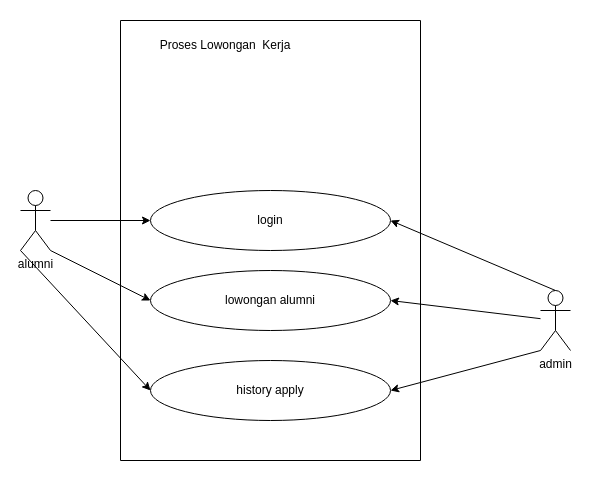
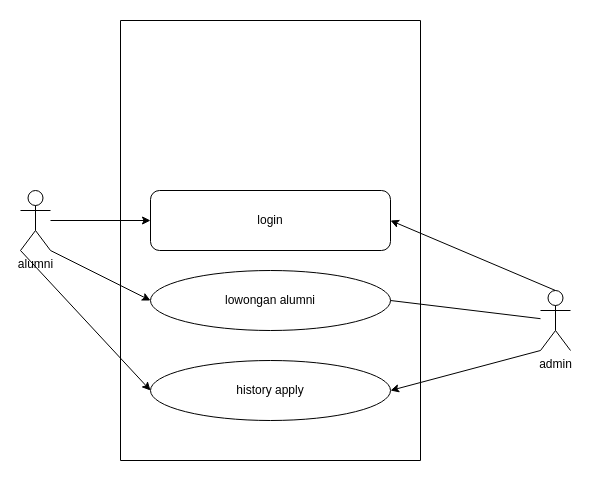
node "Proses Lowongan Kerja": removed
node "login": shape ellipse -> rounded rectangle
edge "admin" -> "lowongan alumni": arrowhead classic -> none
